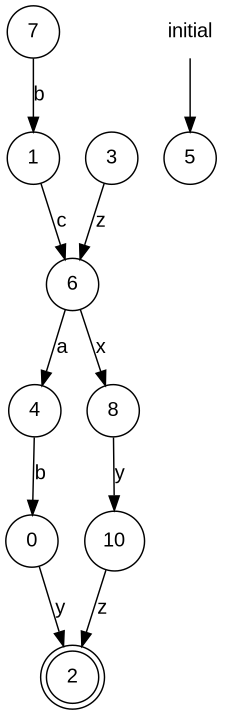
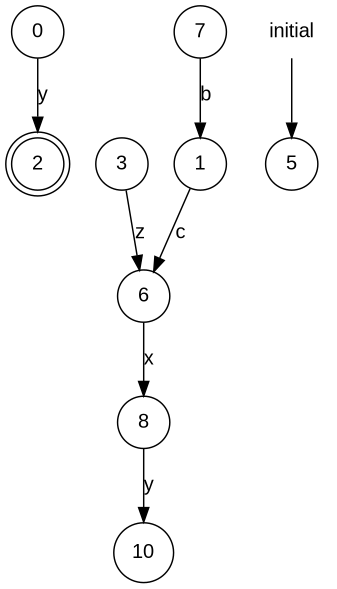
node "4": removed
edge "10" -> "2": removed, label "z"
